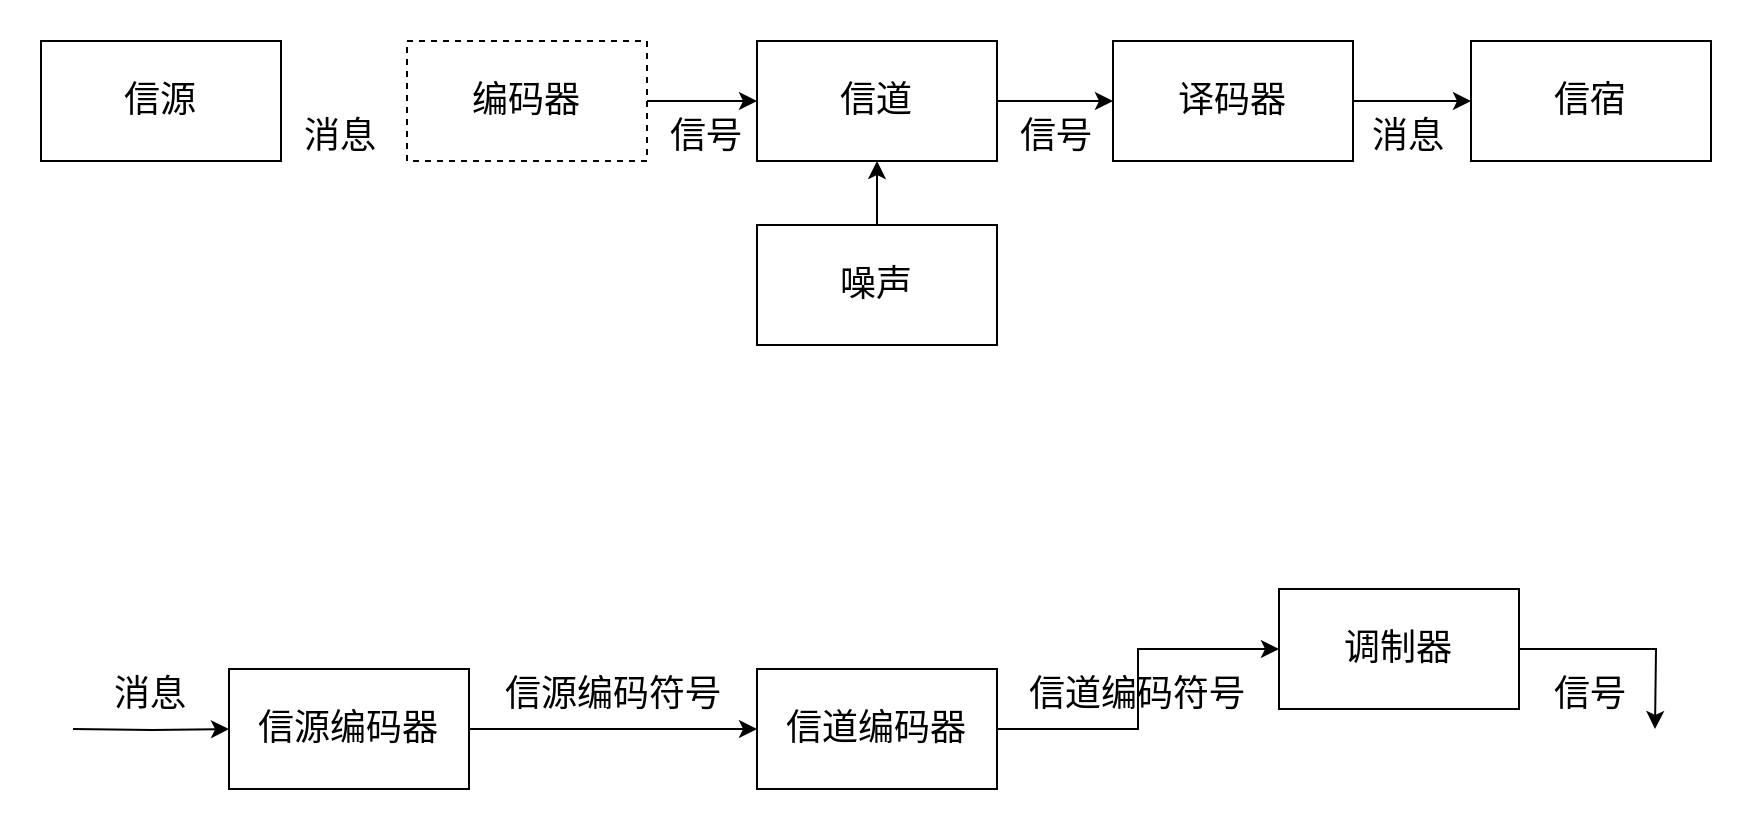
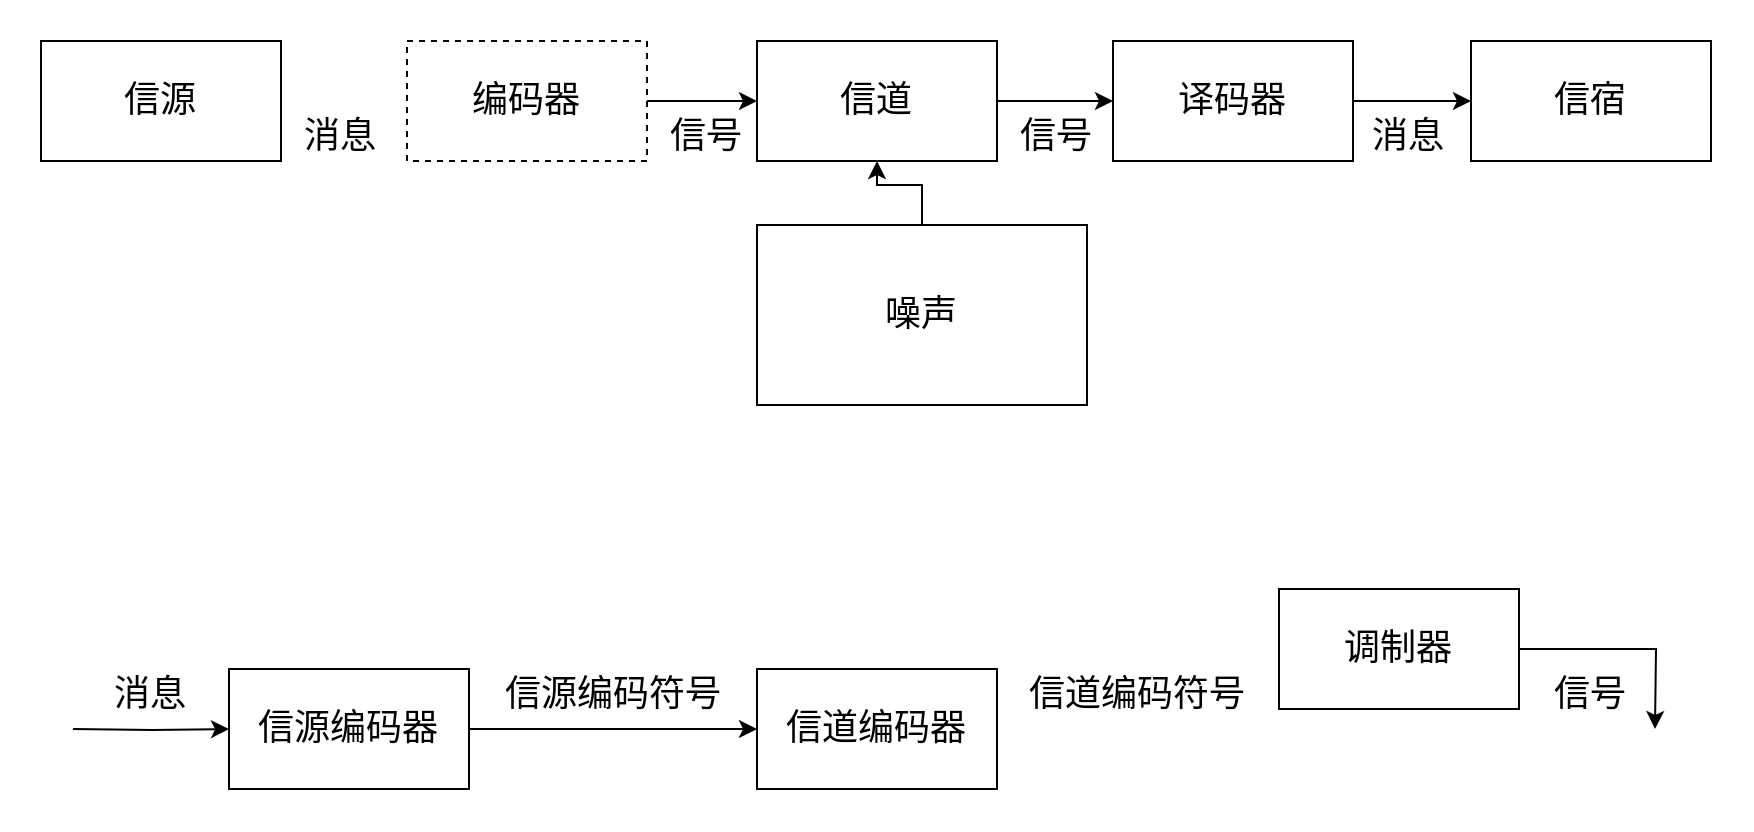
node "噪声": size 240x120 -> 330x180
edge "信道编码器" -> "调制器": removed
